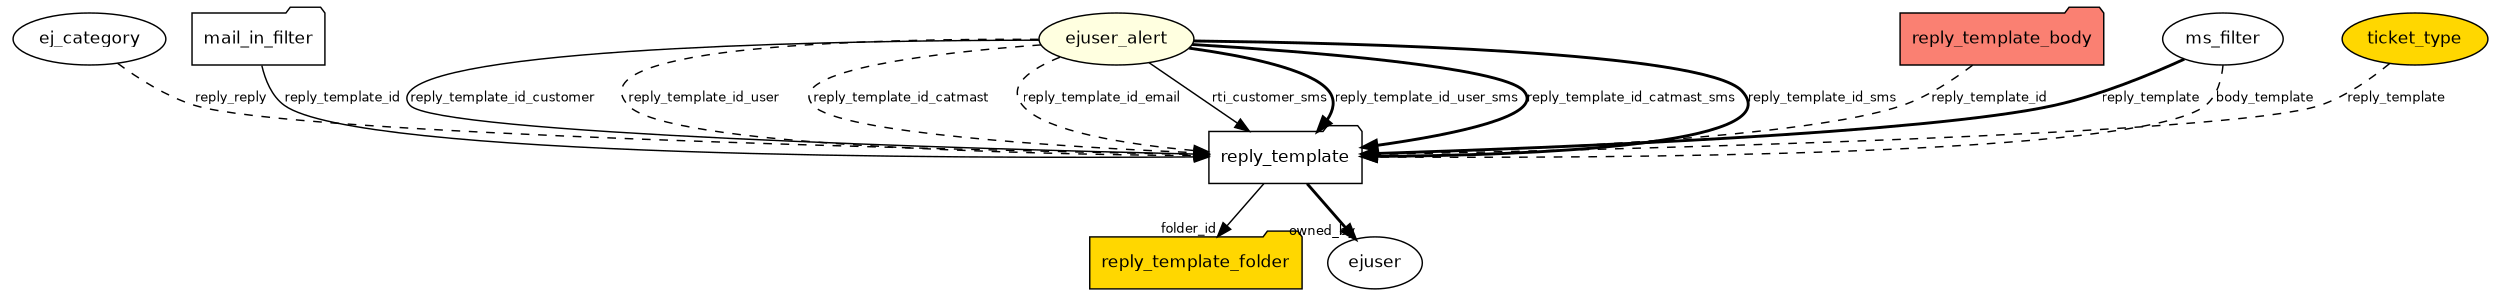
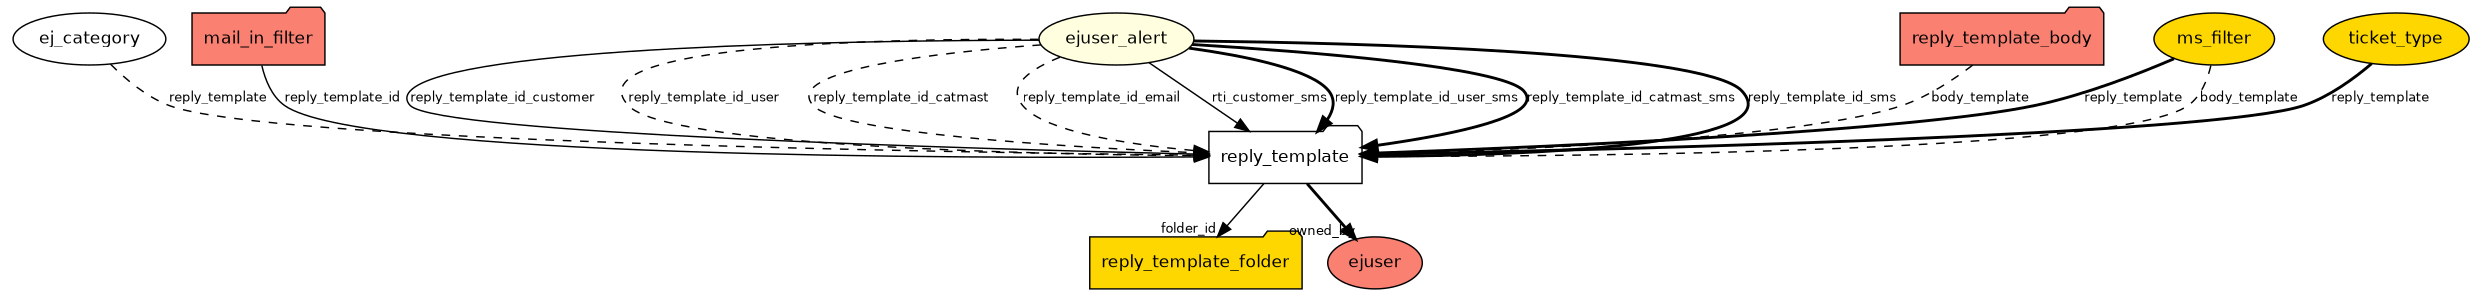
node "mail_in_filter": fillcolor white -> salmon
node "ms_filter": fillcolor white -> gold
edge "ej_category" -> "reply_template": label "reply_reply" -> "reply_template"
edge "reply_template_body" -> "reply_template": label "reply_template_id" -> "body_template"
edge "ticket_type" -> "reply_template": style dashed -> bold
node "ejuser": fillcolor white -> salmon
